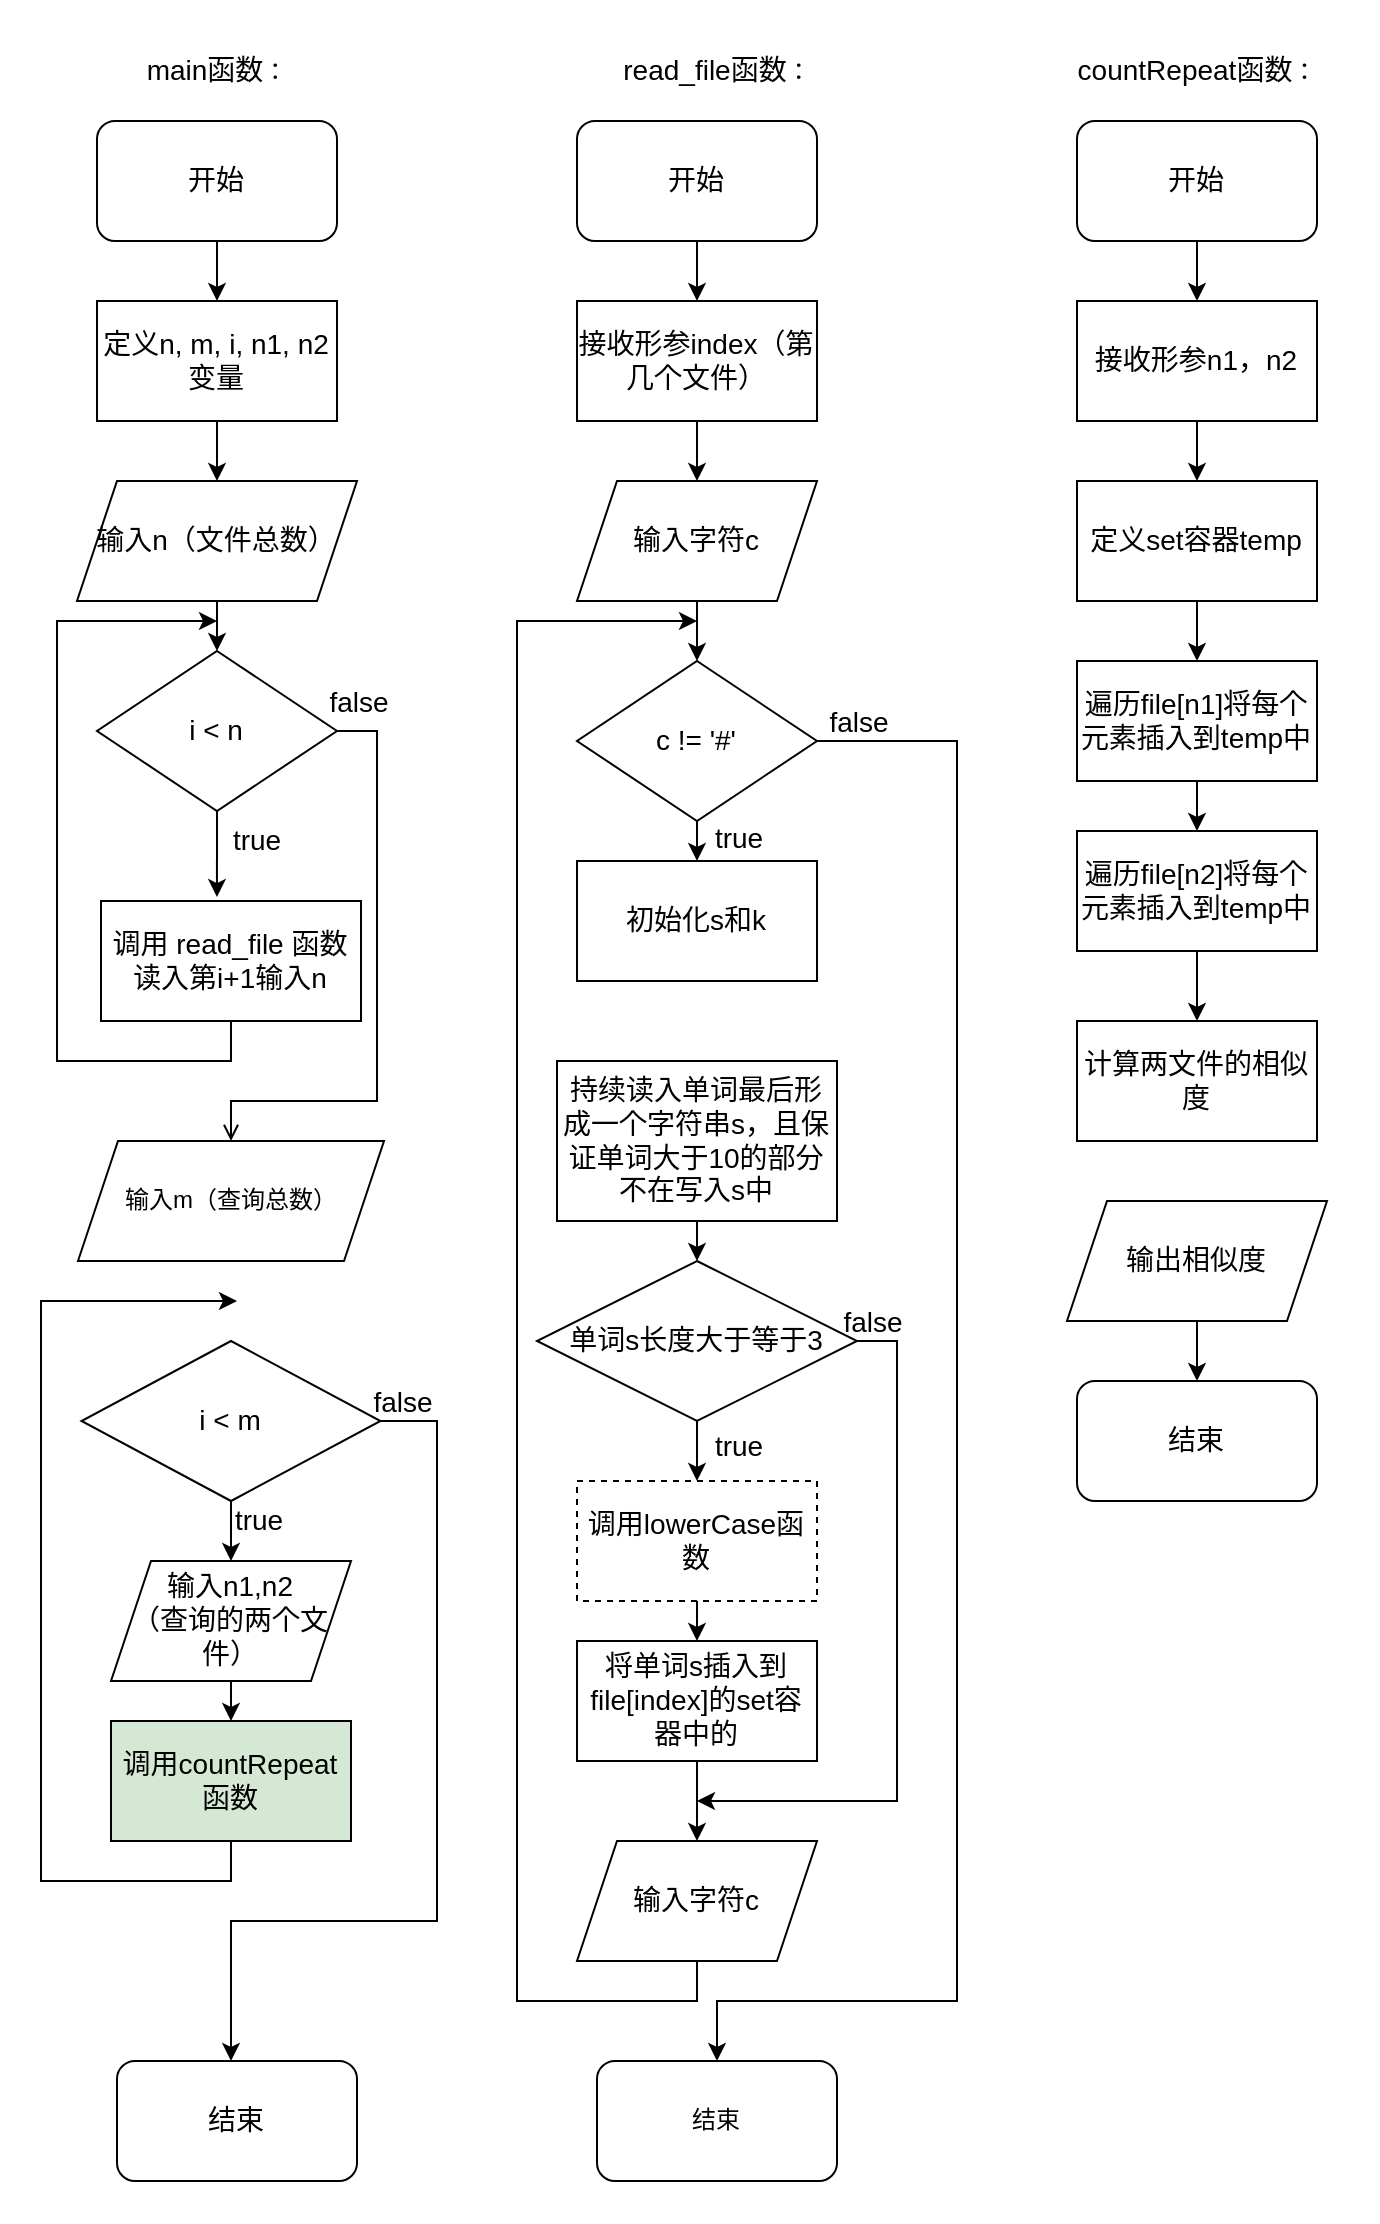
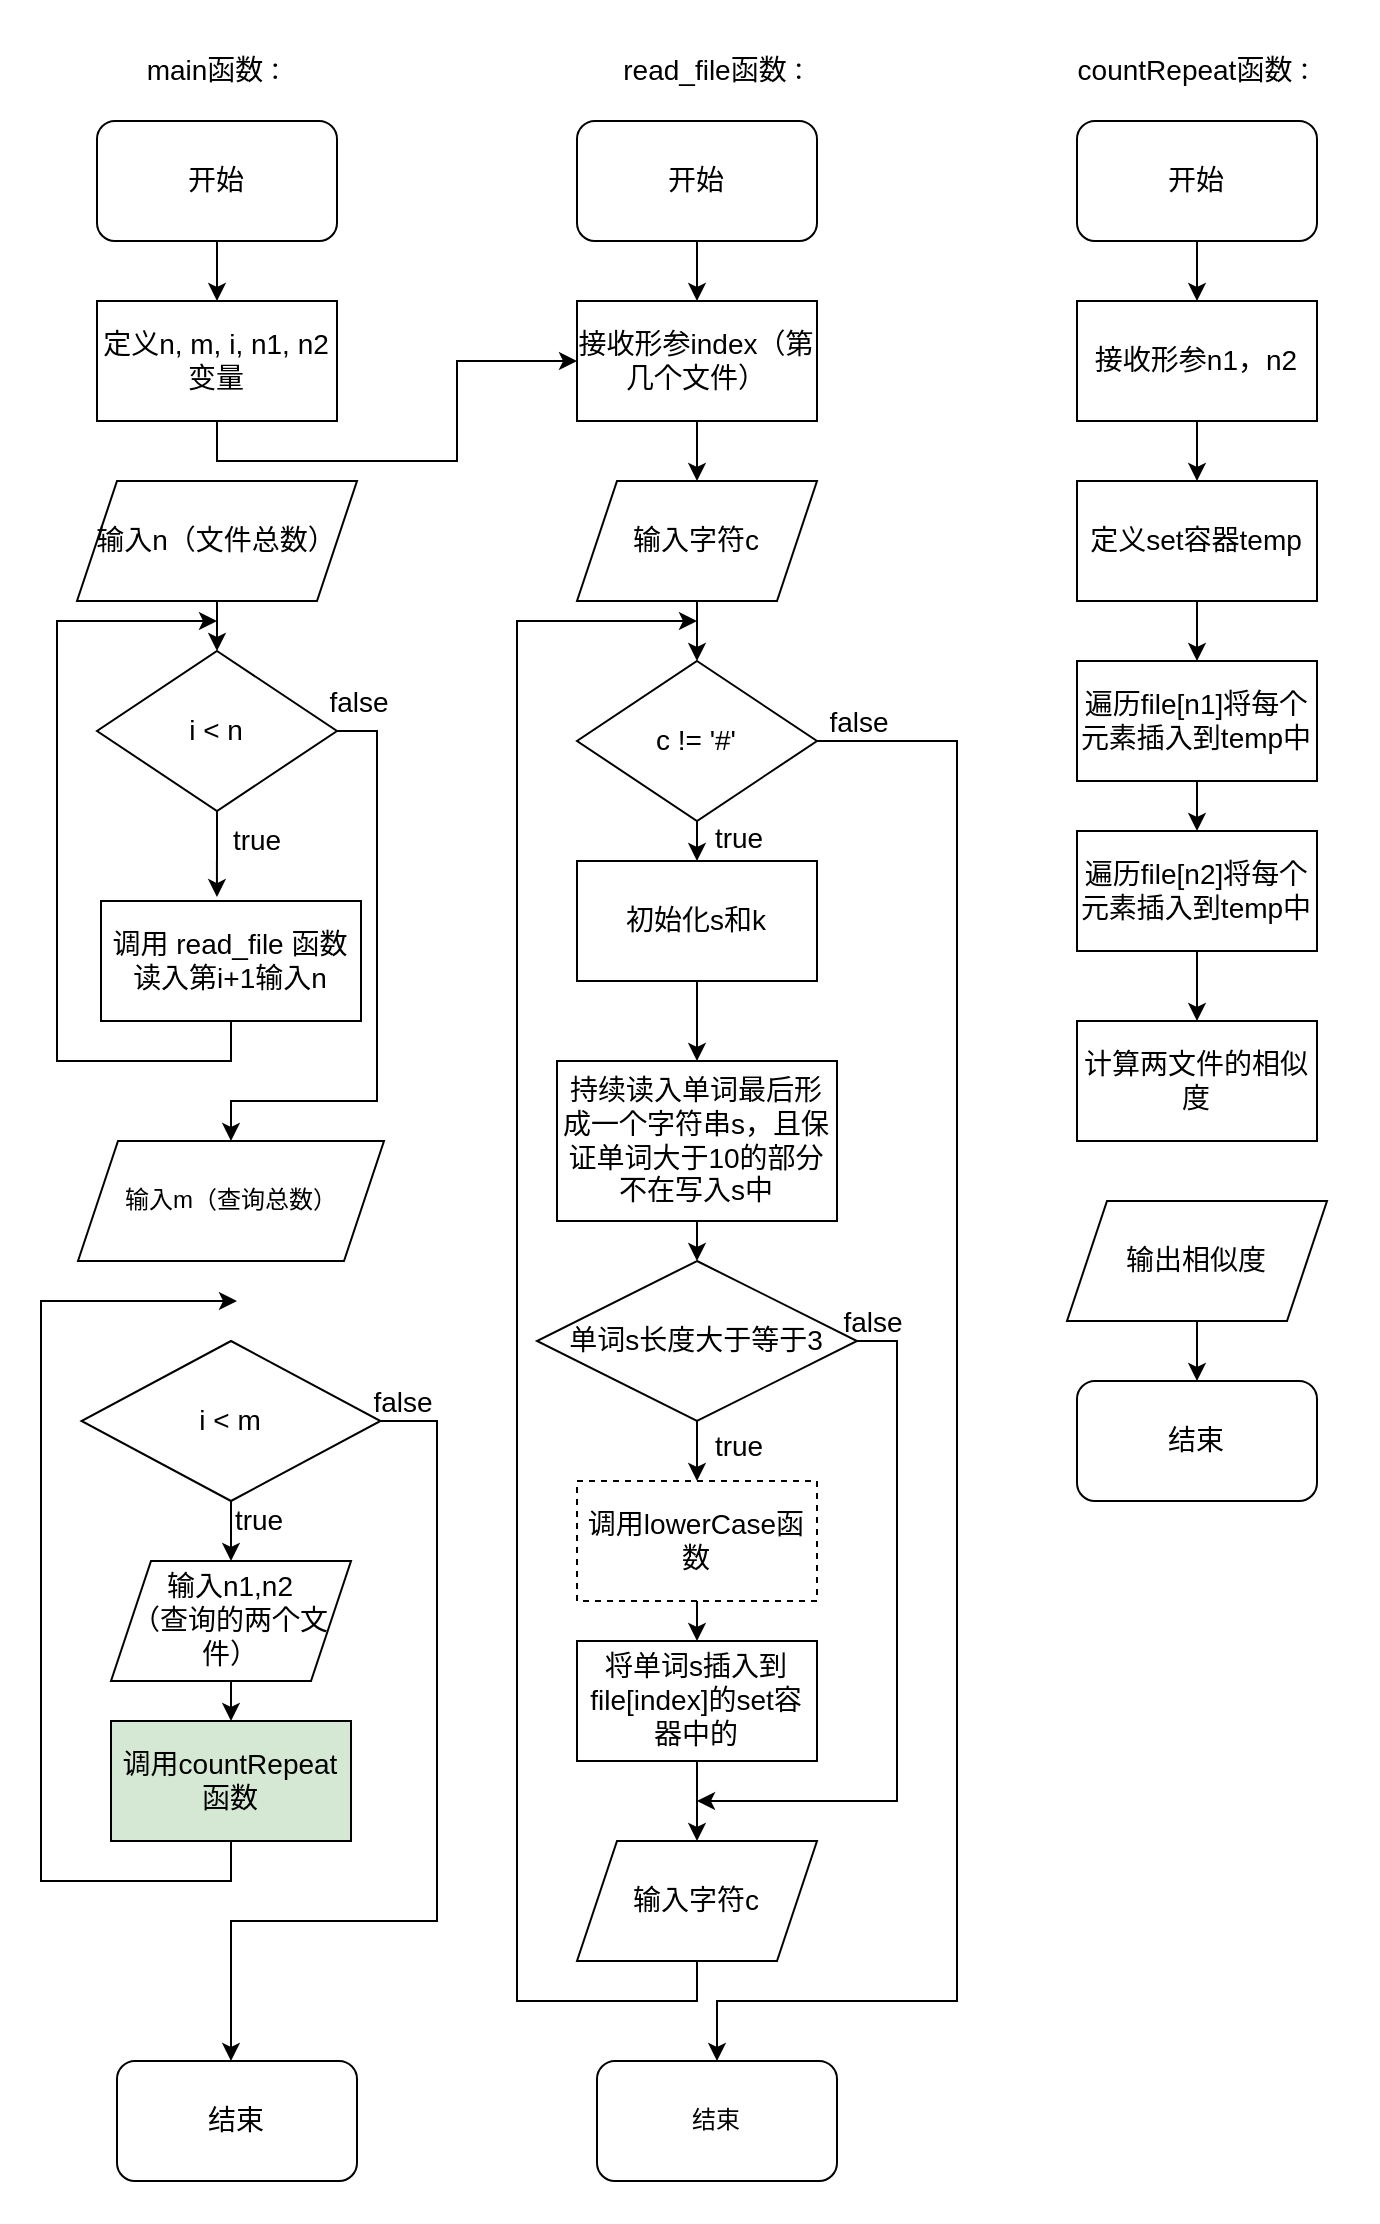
edge "定义n, m, i, n1, n2变量" -> "输入n（文件总数）": now "定义n, m, i, n1, n2变量" -> "接收形参index（第几个文件）"
edge "初始化s和k" -> "持续读入单词最后形成一个字符串s，且保证单词大于10的部分不在写入s中": added
edge "i < n" -> "输入m（查询总数）": arrowhead open -> classic
